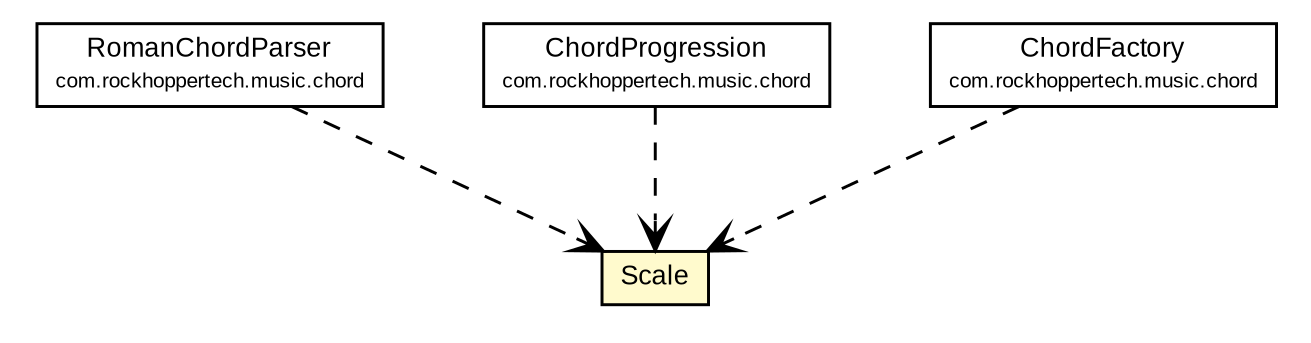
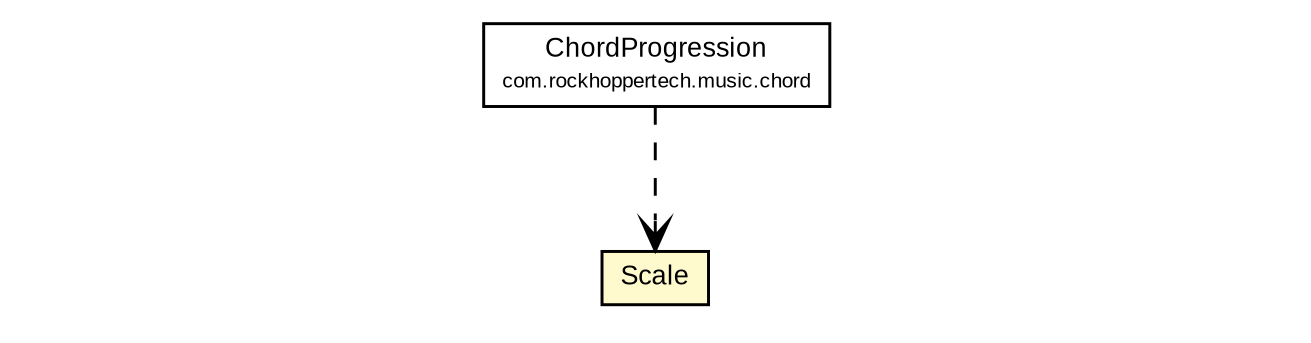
node "RomanChordParser": removed
node "ChordFactory": removed
